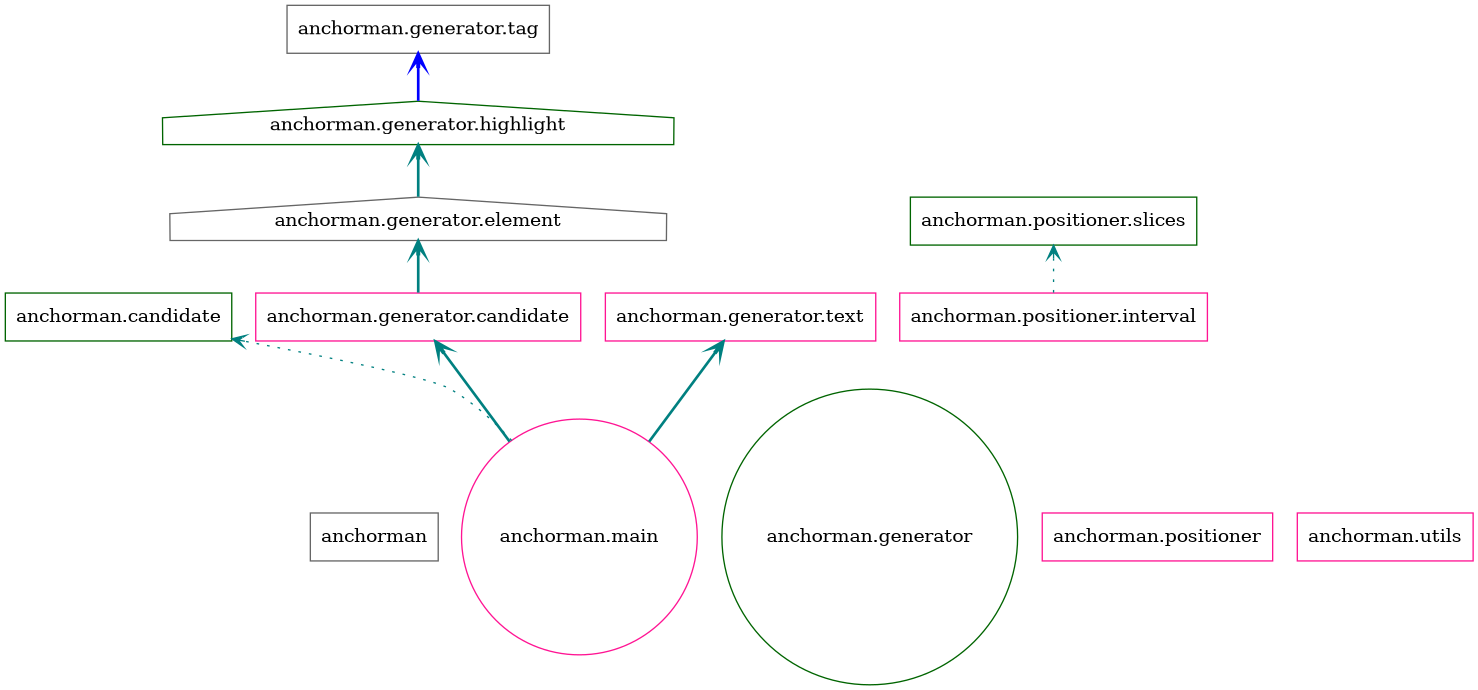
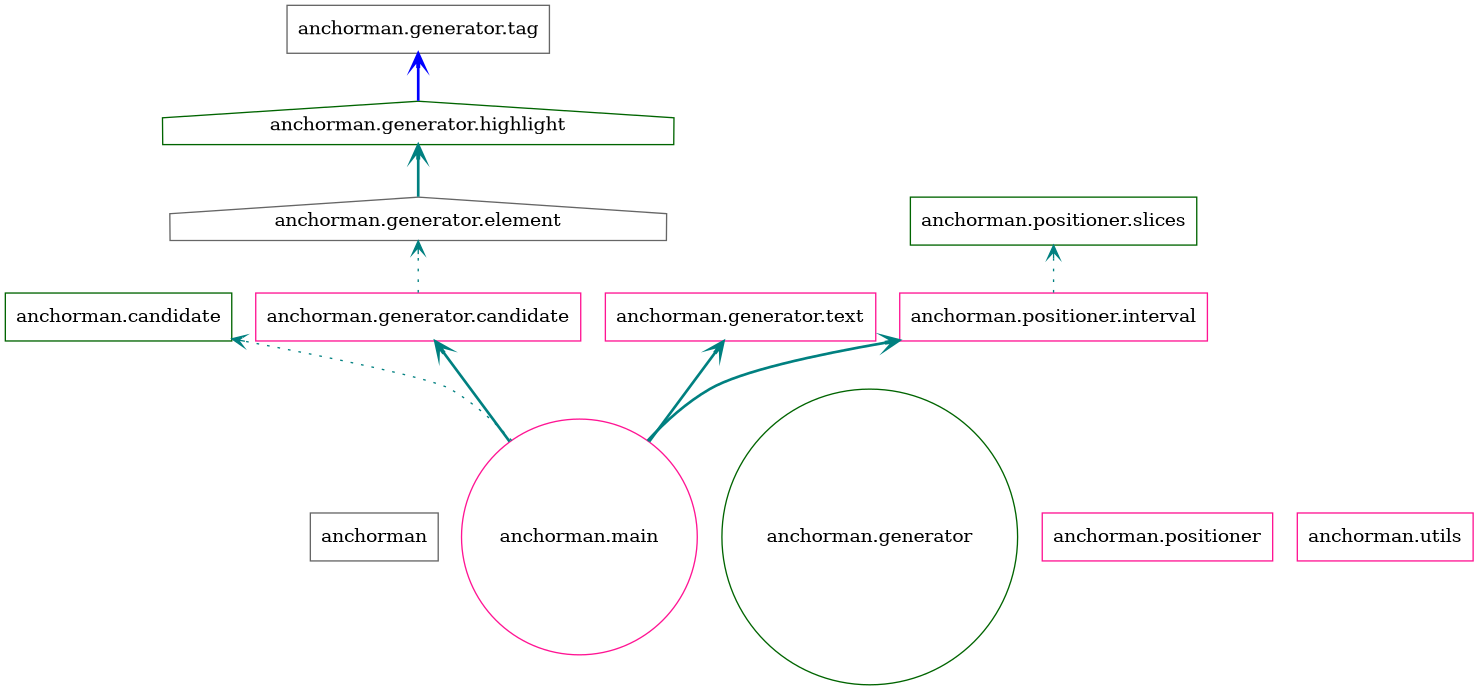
edge "anchorman.generator.candidate" -> "anchorman.generator.element": style bold -> dotted
edge "anchorman.main" -> "anchorman.positioner.interval": added
